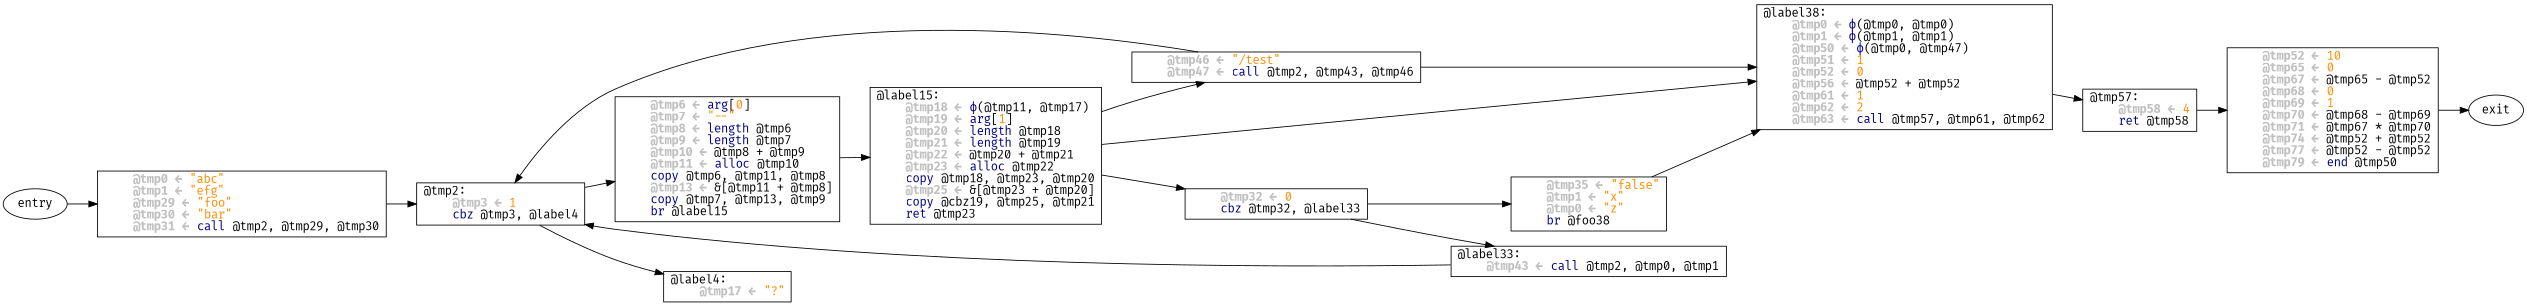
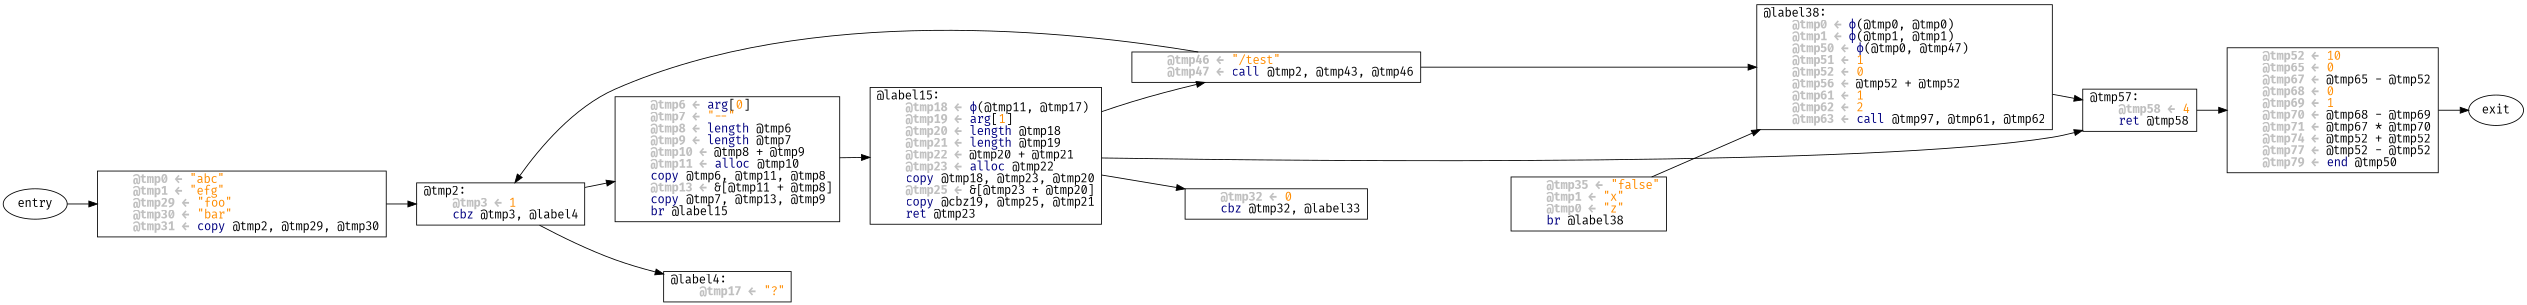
edge "@label15:" -> "@label38:": now "@label15:" -> "@tmp57:"
node "@label38:": text "@tmp57, @tmp61, @tmp62" -> "@tmp97, @tmp61, @tmp62"
edge "@tmp32 ←" -> "@tmp35 ←": removed
node "@tmp35 ←": text "@foo38" -> "@label38"
node "@tmp0 ←": text "call" -> "copy"
node "@label33:": removed
